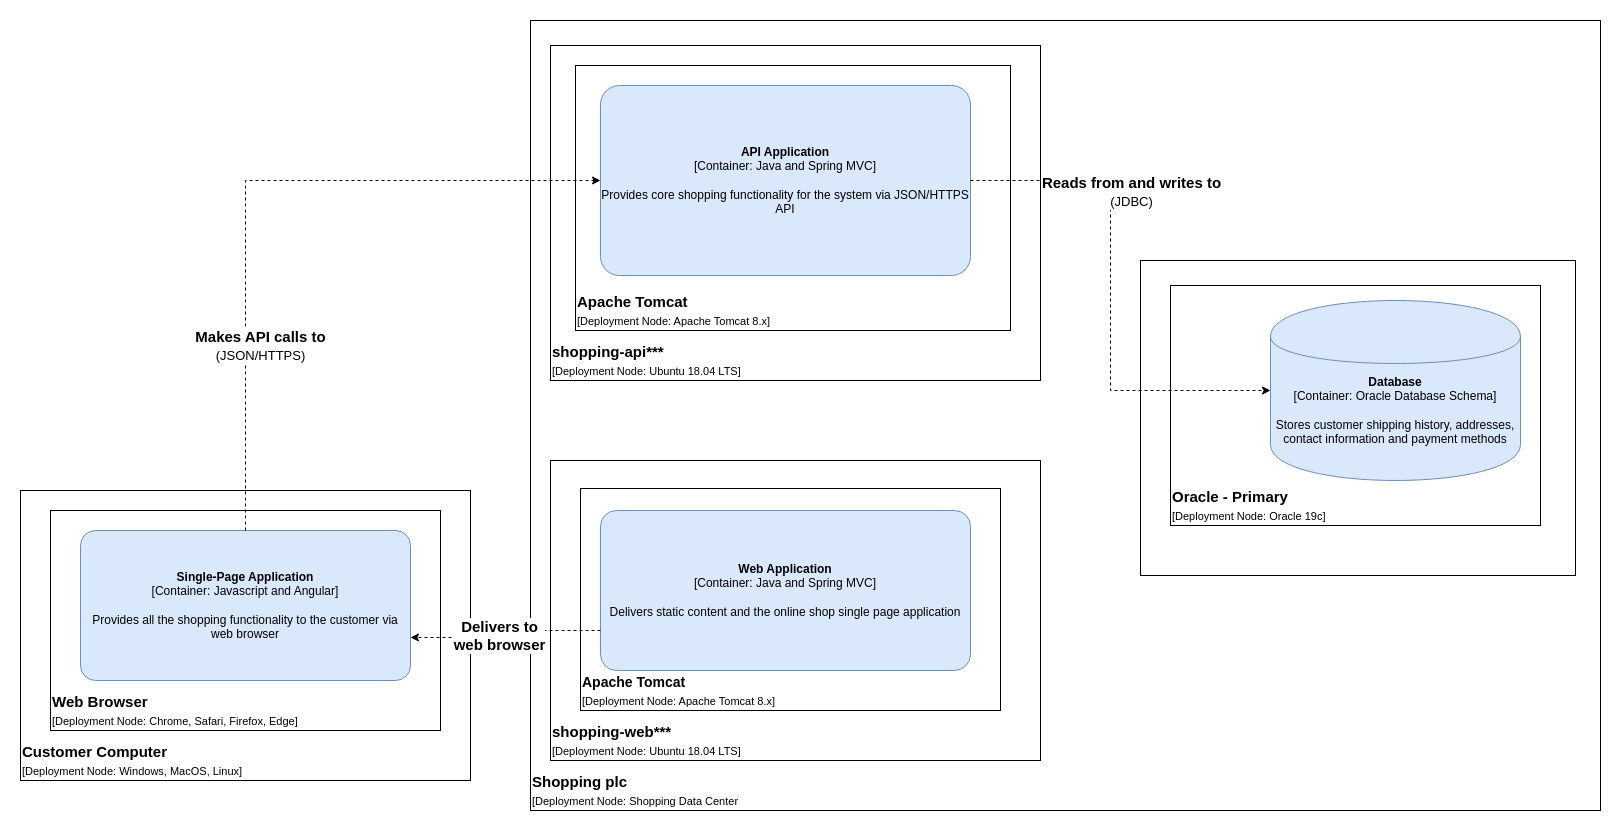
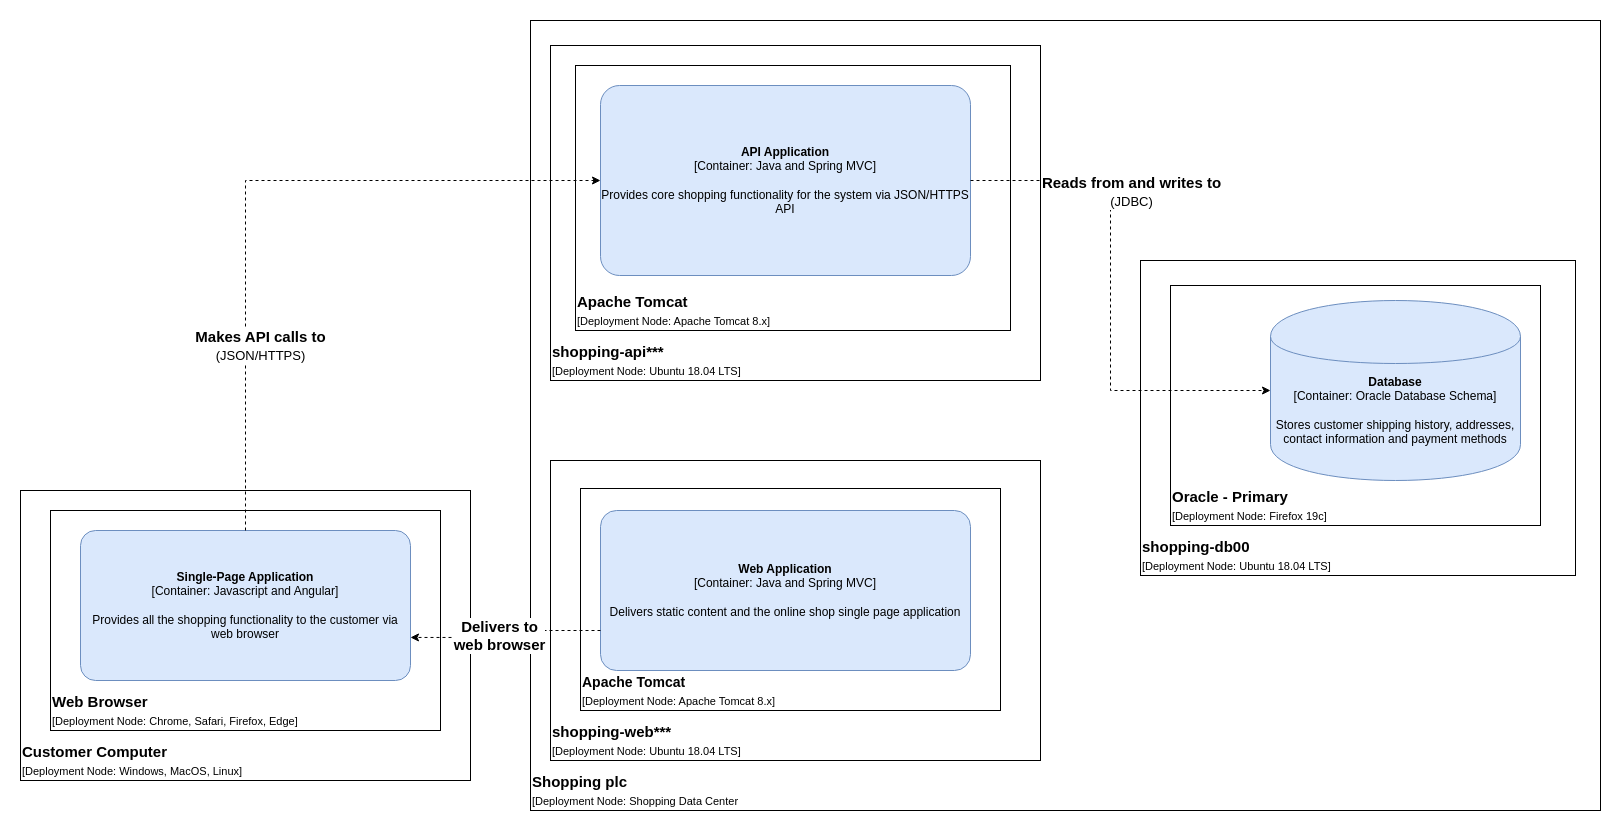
node "Oracle - Primary [Deployment Node: Oracle 19c]": label "Oracle - Primary [Deployment Node: Oracle 19c]" -> "Oracle - Primary [Deployment Node: Firefox 19c]"
node "shopping-db00 [Deployment Node: Ubuntu 18.04 LTS]": added
